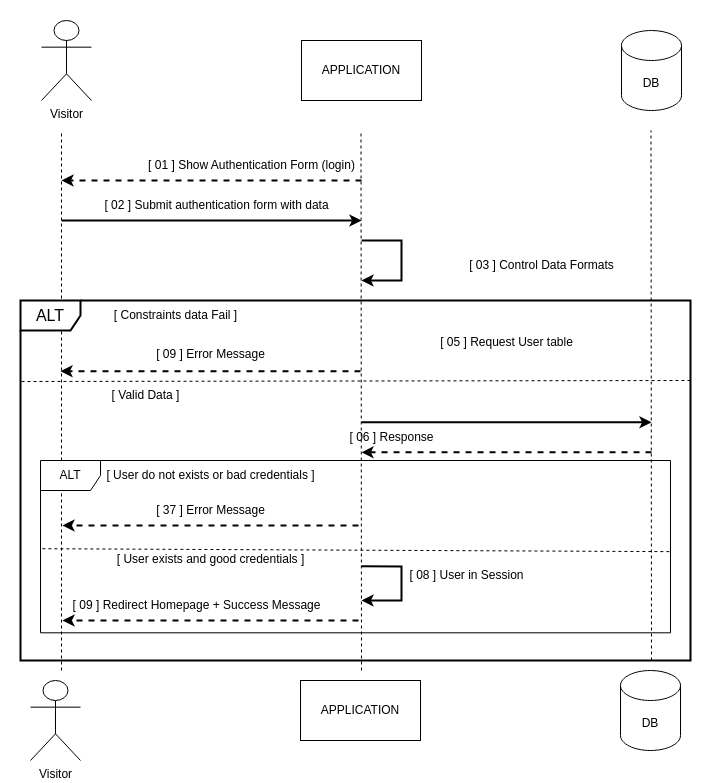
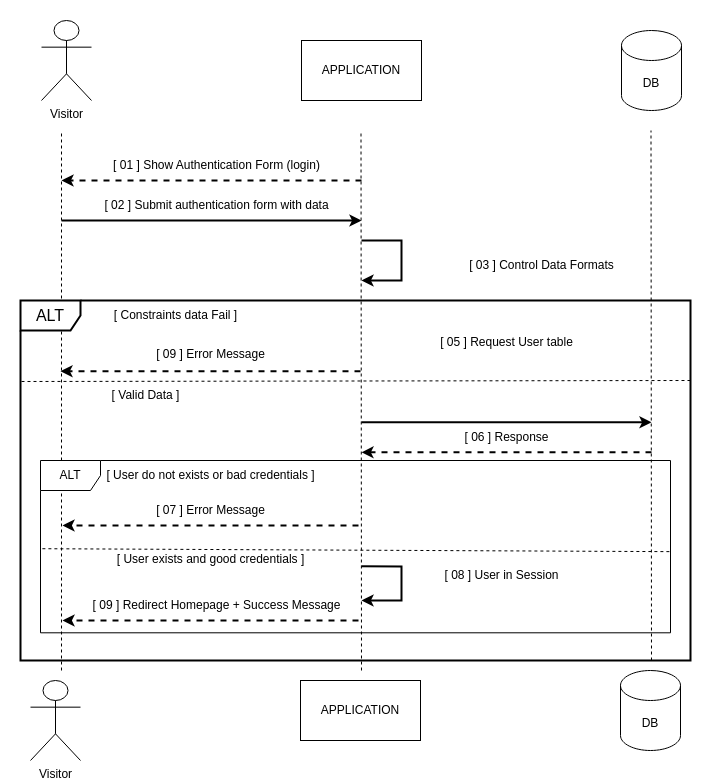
node "[ 01 ] Show Authentication Form (login)": moved (252, 166) -> (217, 166)
node "[ 06 ] Response": moved (392, 437) -> (507, 437)
node "[ 37 ] Error Message": label "[ 37 ] Error Message" -> "[ 07 ] Error Message"
node "[ 08 ] User in Session": moved (467, 575) -> (502, 575)
node "[ 09 ] Redirect Homepage + Success Message": moved (197, 605) -> (217, 605)
